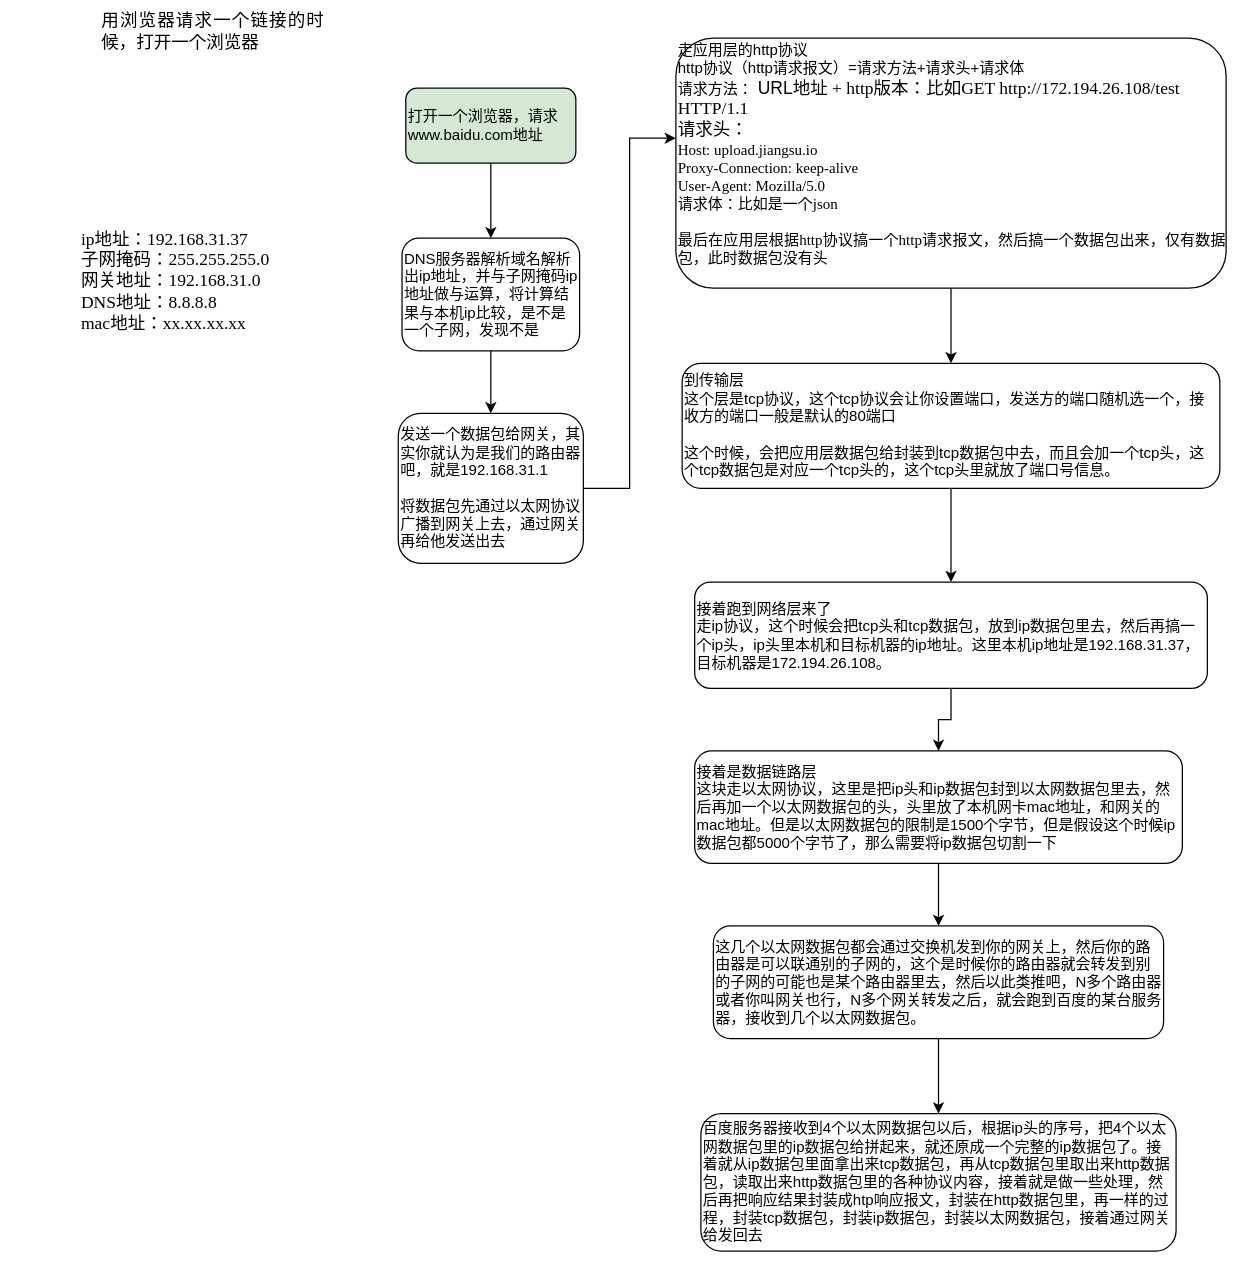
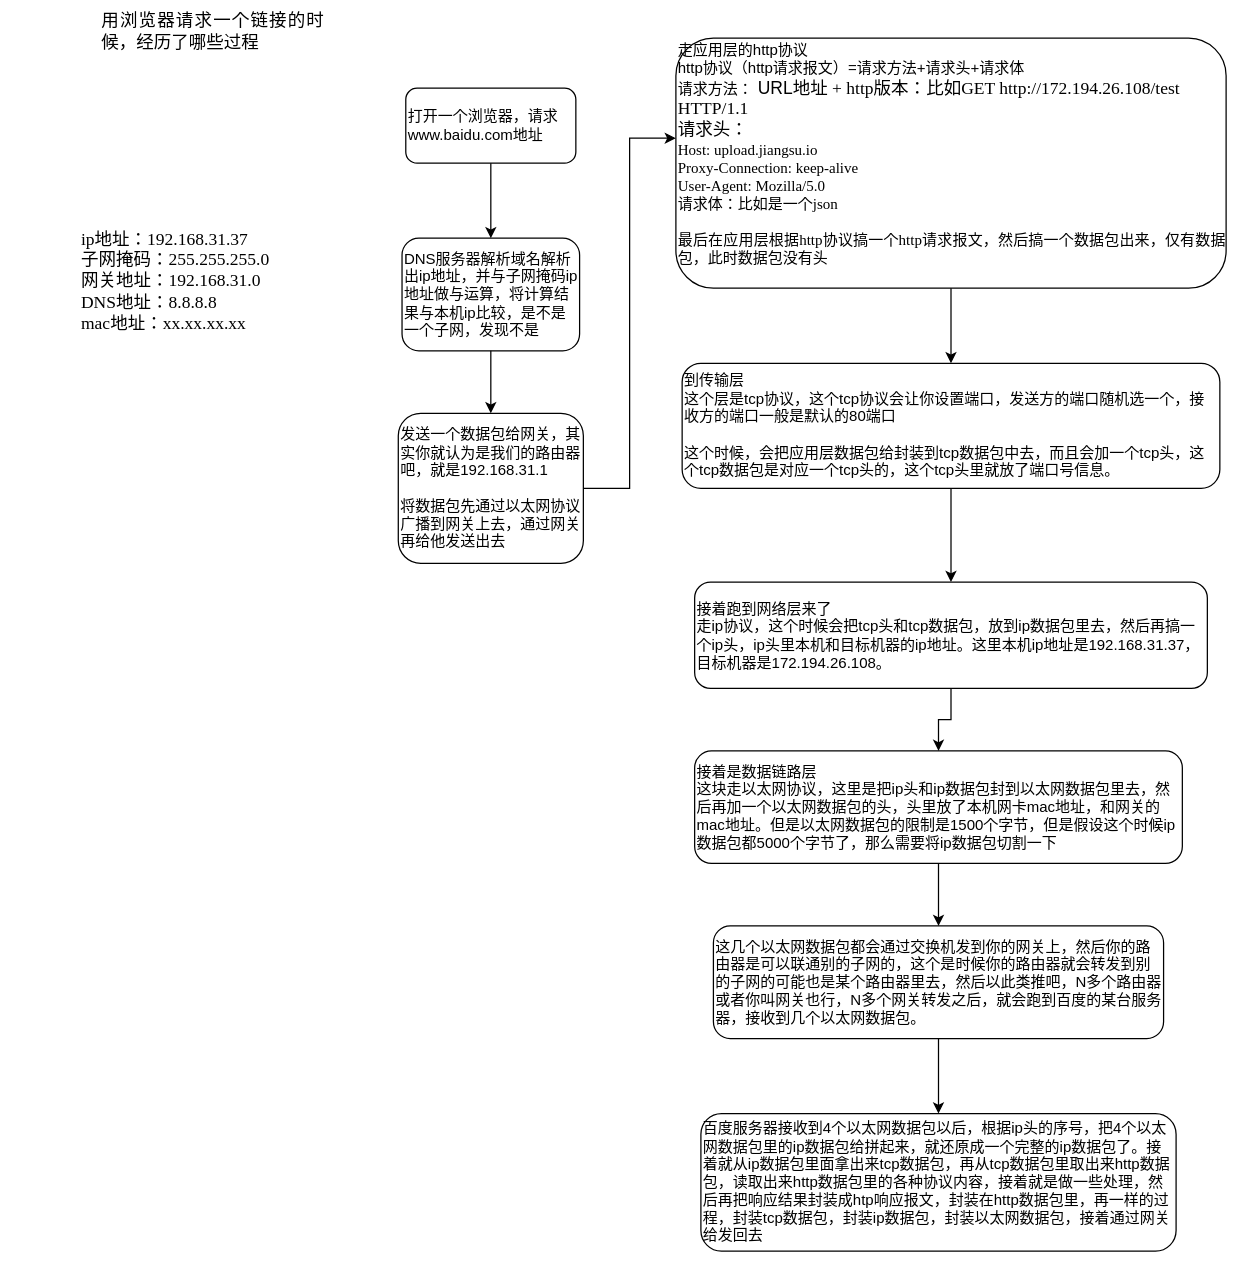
node "用浏览器请求一个链接的时候，打开一个浏览器": label "用浏览器请求一个链接的时候，打开一个浏览器" -> "用浏览器请求一个链接的时候，经历了哪些过程"
node "打开一个浏览器，请求www.baidu.com地址": fillcolor #d5e8d4 -> #ffffff
